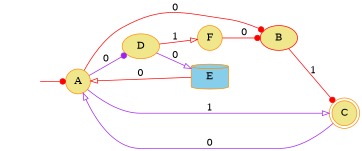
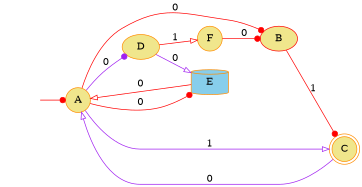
edge "A" -> "E": added, label "0"
